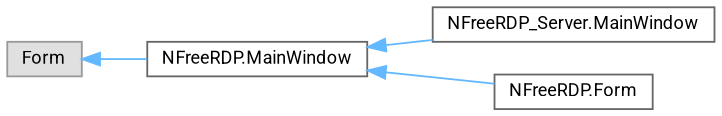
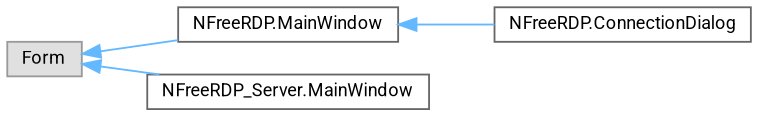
edge "NFreeRDP_Server.MainWindow" -> "NFreeRDP.MainWindow": now "NFreeRDP_Server.MainWindow" -> "Form"
node "NFreeRDP.Form": label "NFreeRDP.Form" -> "NFreeRDP.ConnectionDialog"
